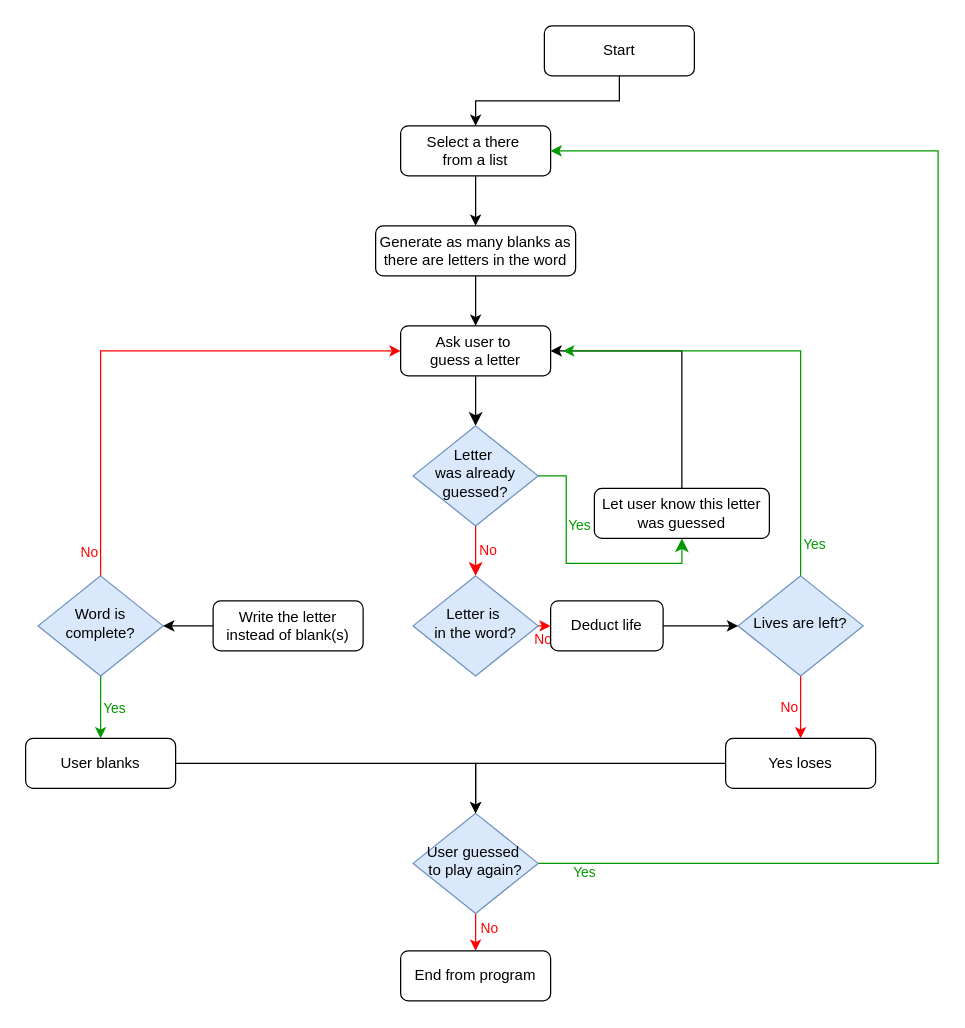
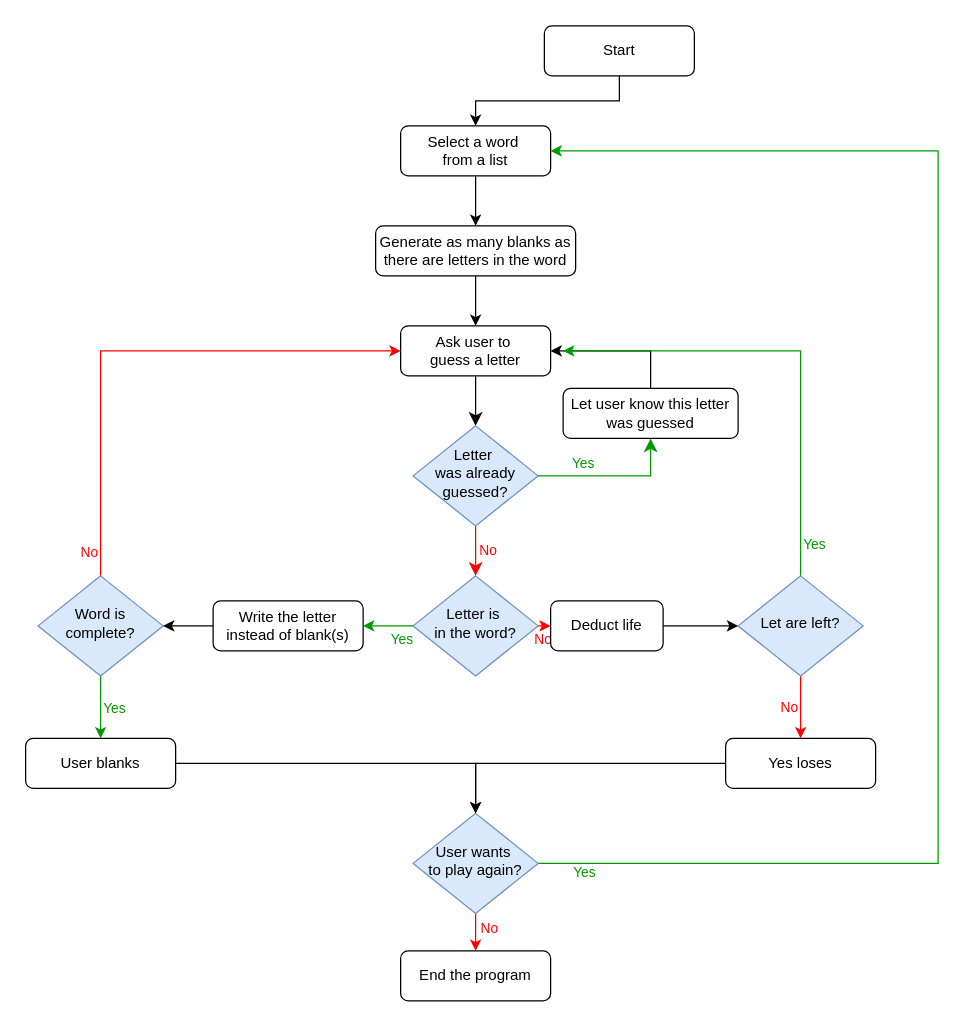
node "Select a there from a list": label "Select a there from a list" -> "Select a word from a list"
node "Let user know this letter was guessed": moved (682, 513) -> (651, 413)
node "Lives are left?": label "Lives are left?" -> "Let are left?"
edge "Letter is in the word?" -> "Write the letter instead of blank(s)": added, label "Yes"
node "User guessed to play again?": label "User guessed to play again?" -> "User wants to play again?"
node "End from program": label "End from program" -> "End the program"
